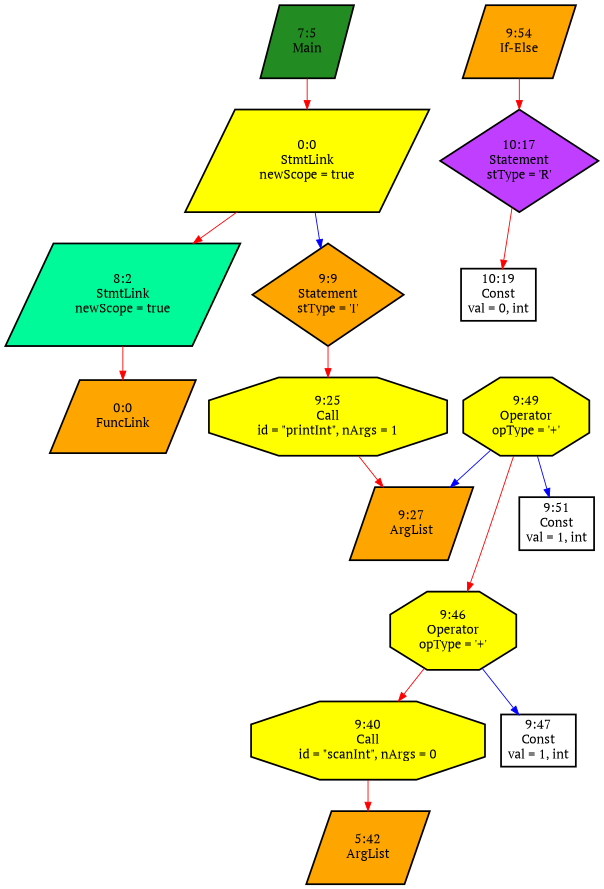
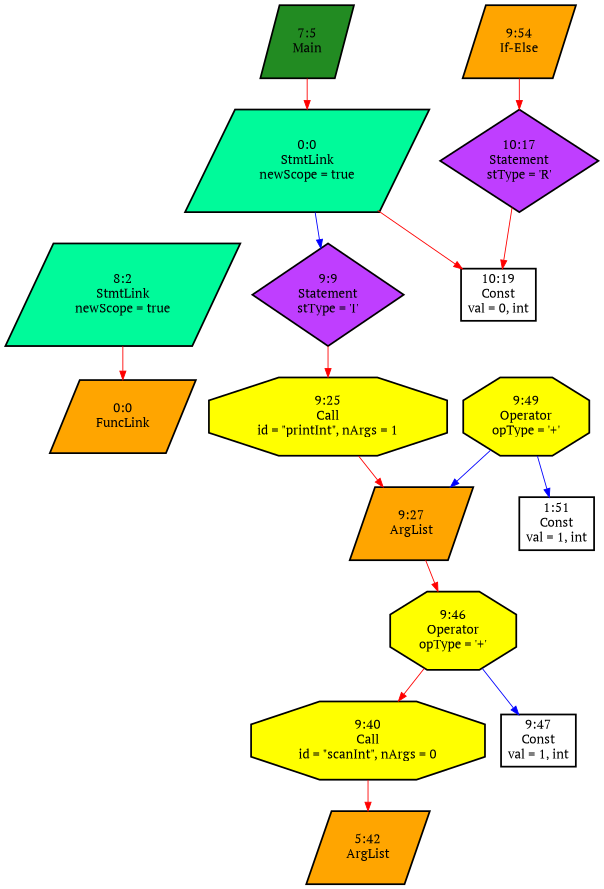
node "0:0 StmtLink newScope = true": fillcolor yellow -> mediumspringgreen
edge "0:0 StmtLink newScope = true" -> "8:2 StmtLink newScope = true": now "0:0 StmtLink newScope = true" -> "10:19 Const val = 0, int"
node "9:9 Statement stType = 'I'": fillcolor orange -> darkorchid1
edge "9:49 Operator opType = '+'" -> "9:46 Operator opType = '+'": now "9:27 ArgList" -> "9:46 Operator opType = '+'"
node "9:51 Const val = 1, int": label "9:51 Const val = 1, int" -> "1:51 Const val = 1, int"
